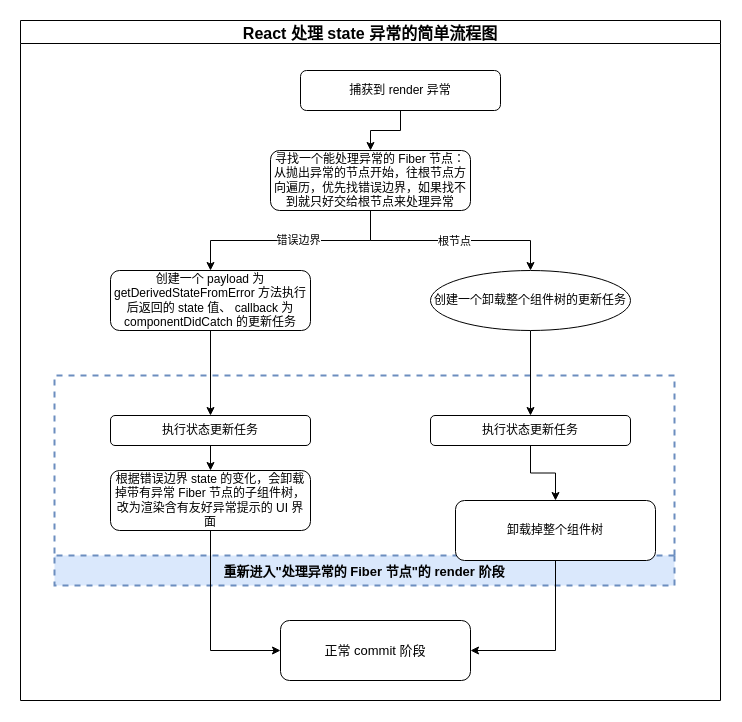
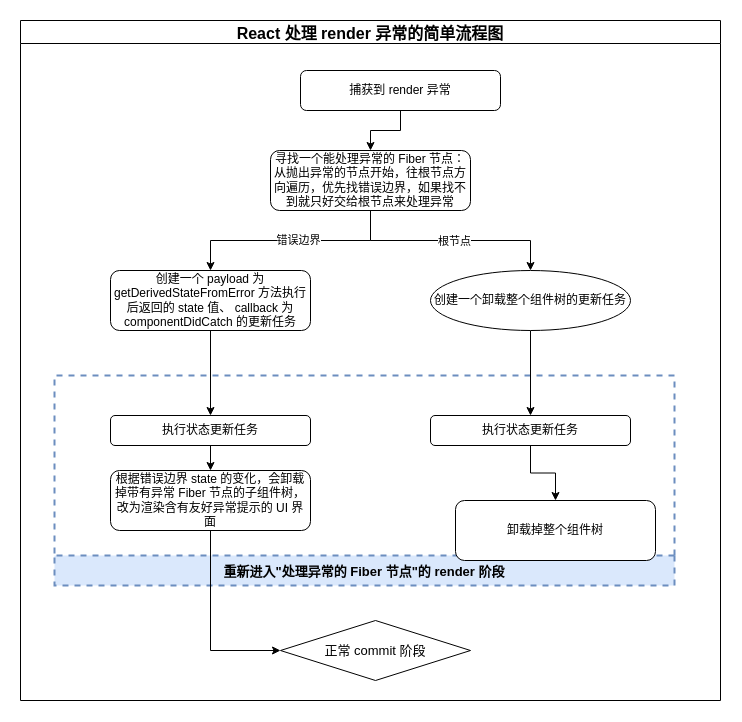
node "React 处理 state 异常的简单流程图": label "React 处理 state 异常的简单流程图" -> "React 处理 render 异常的简单流程图"
edge "卸载掉整个组件树" -> "正常 commit 阶段": removed
node "正常 commit 阶段": shape rounded rectangle -> diamond
